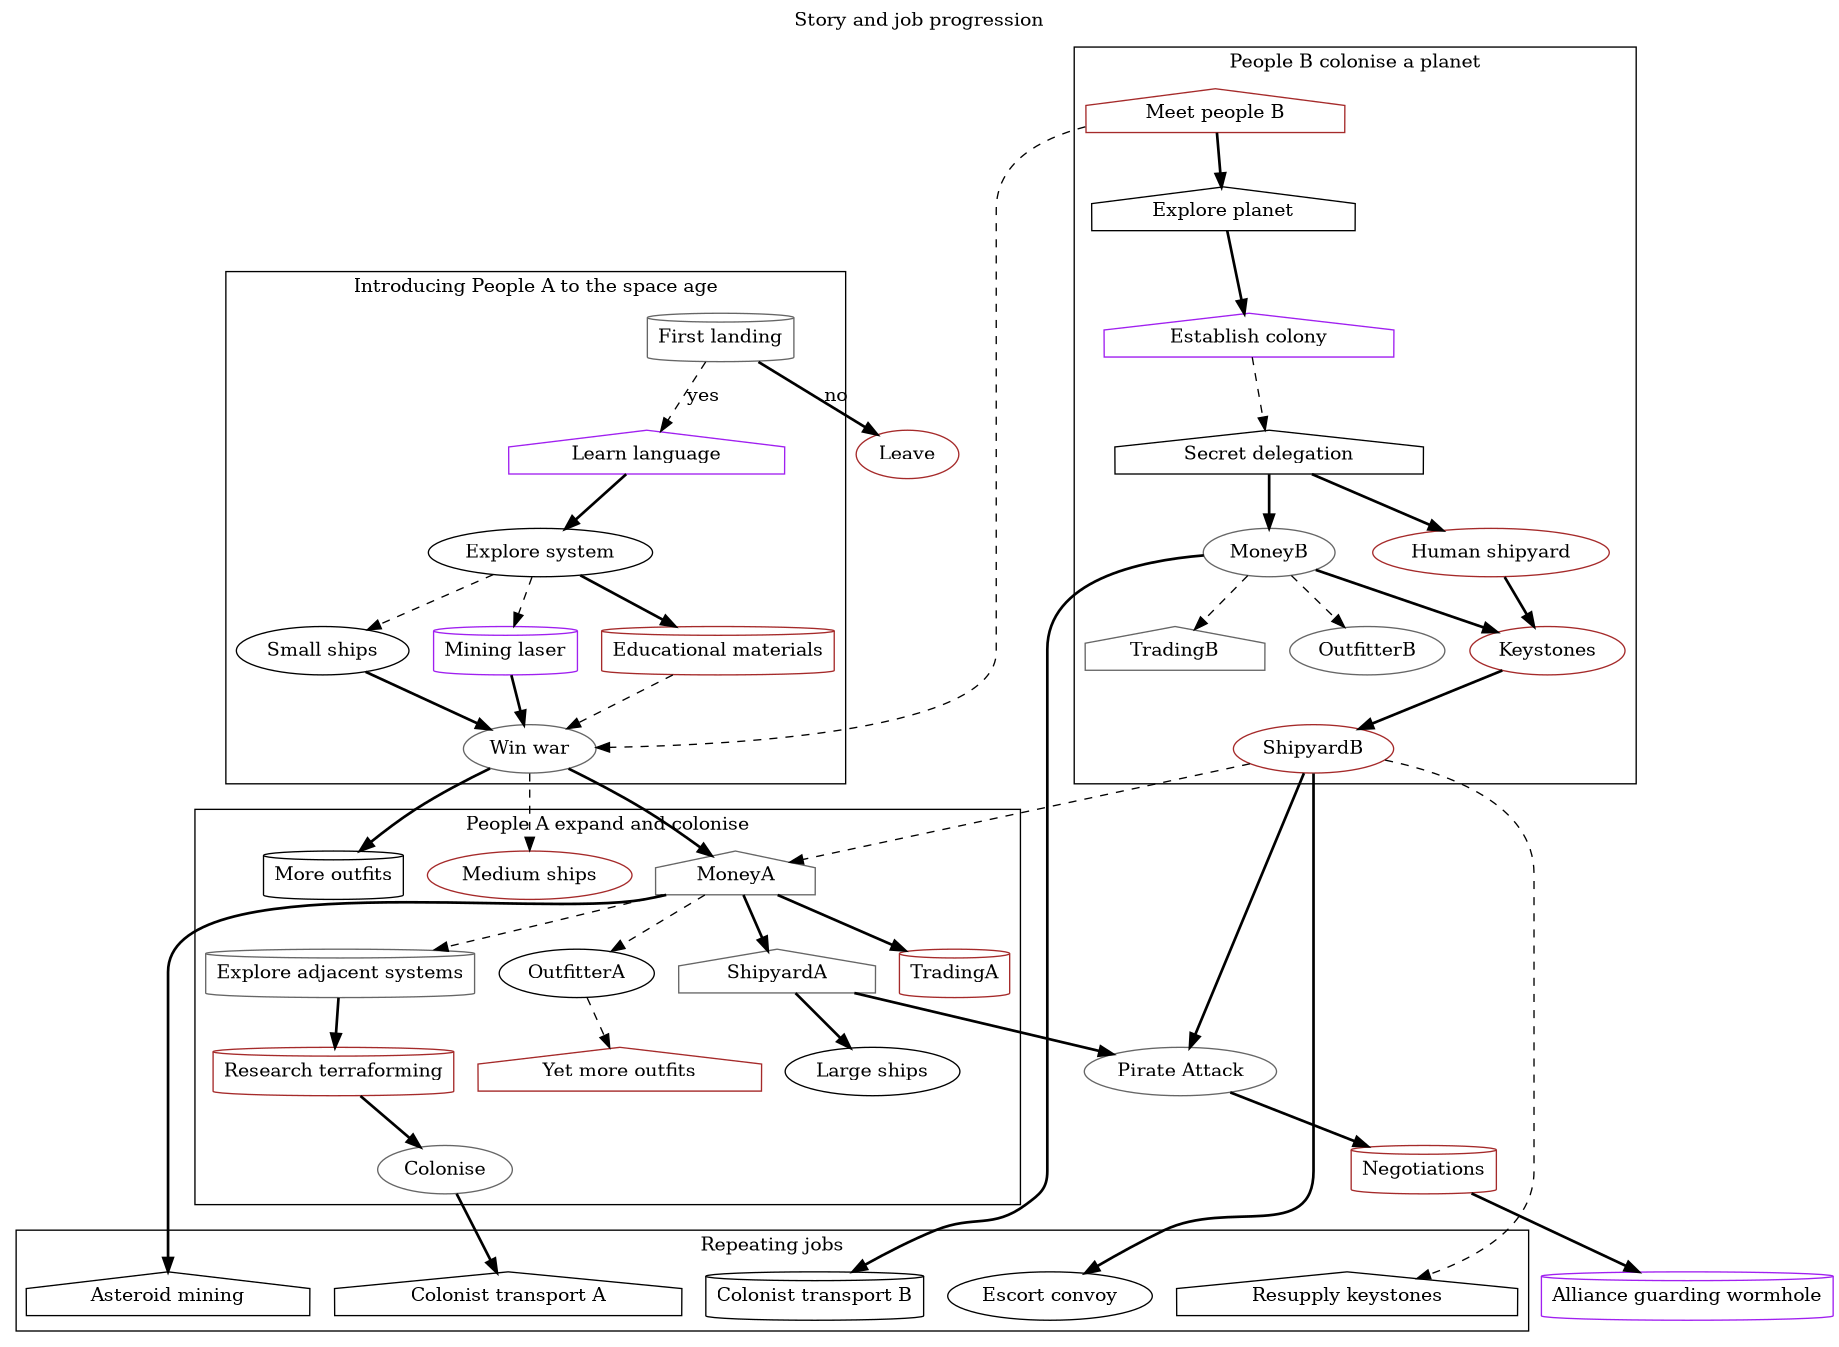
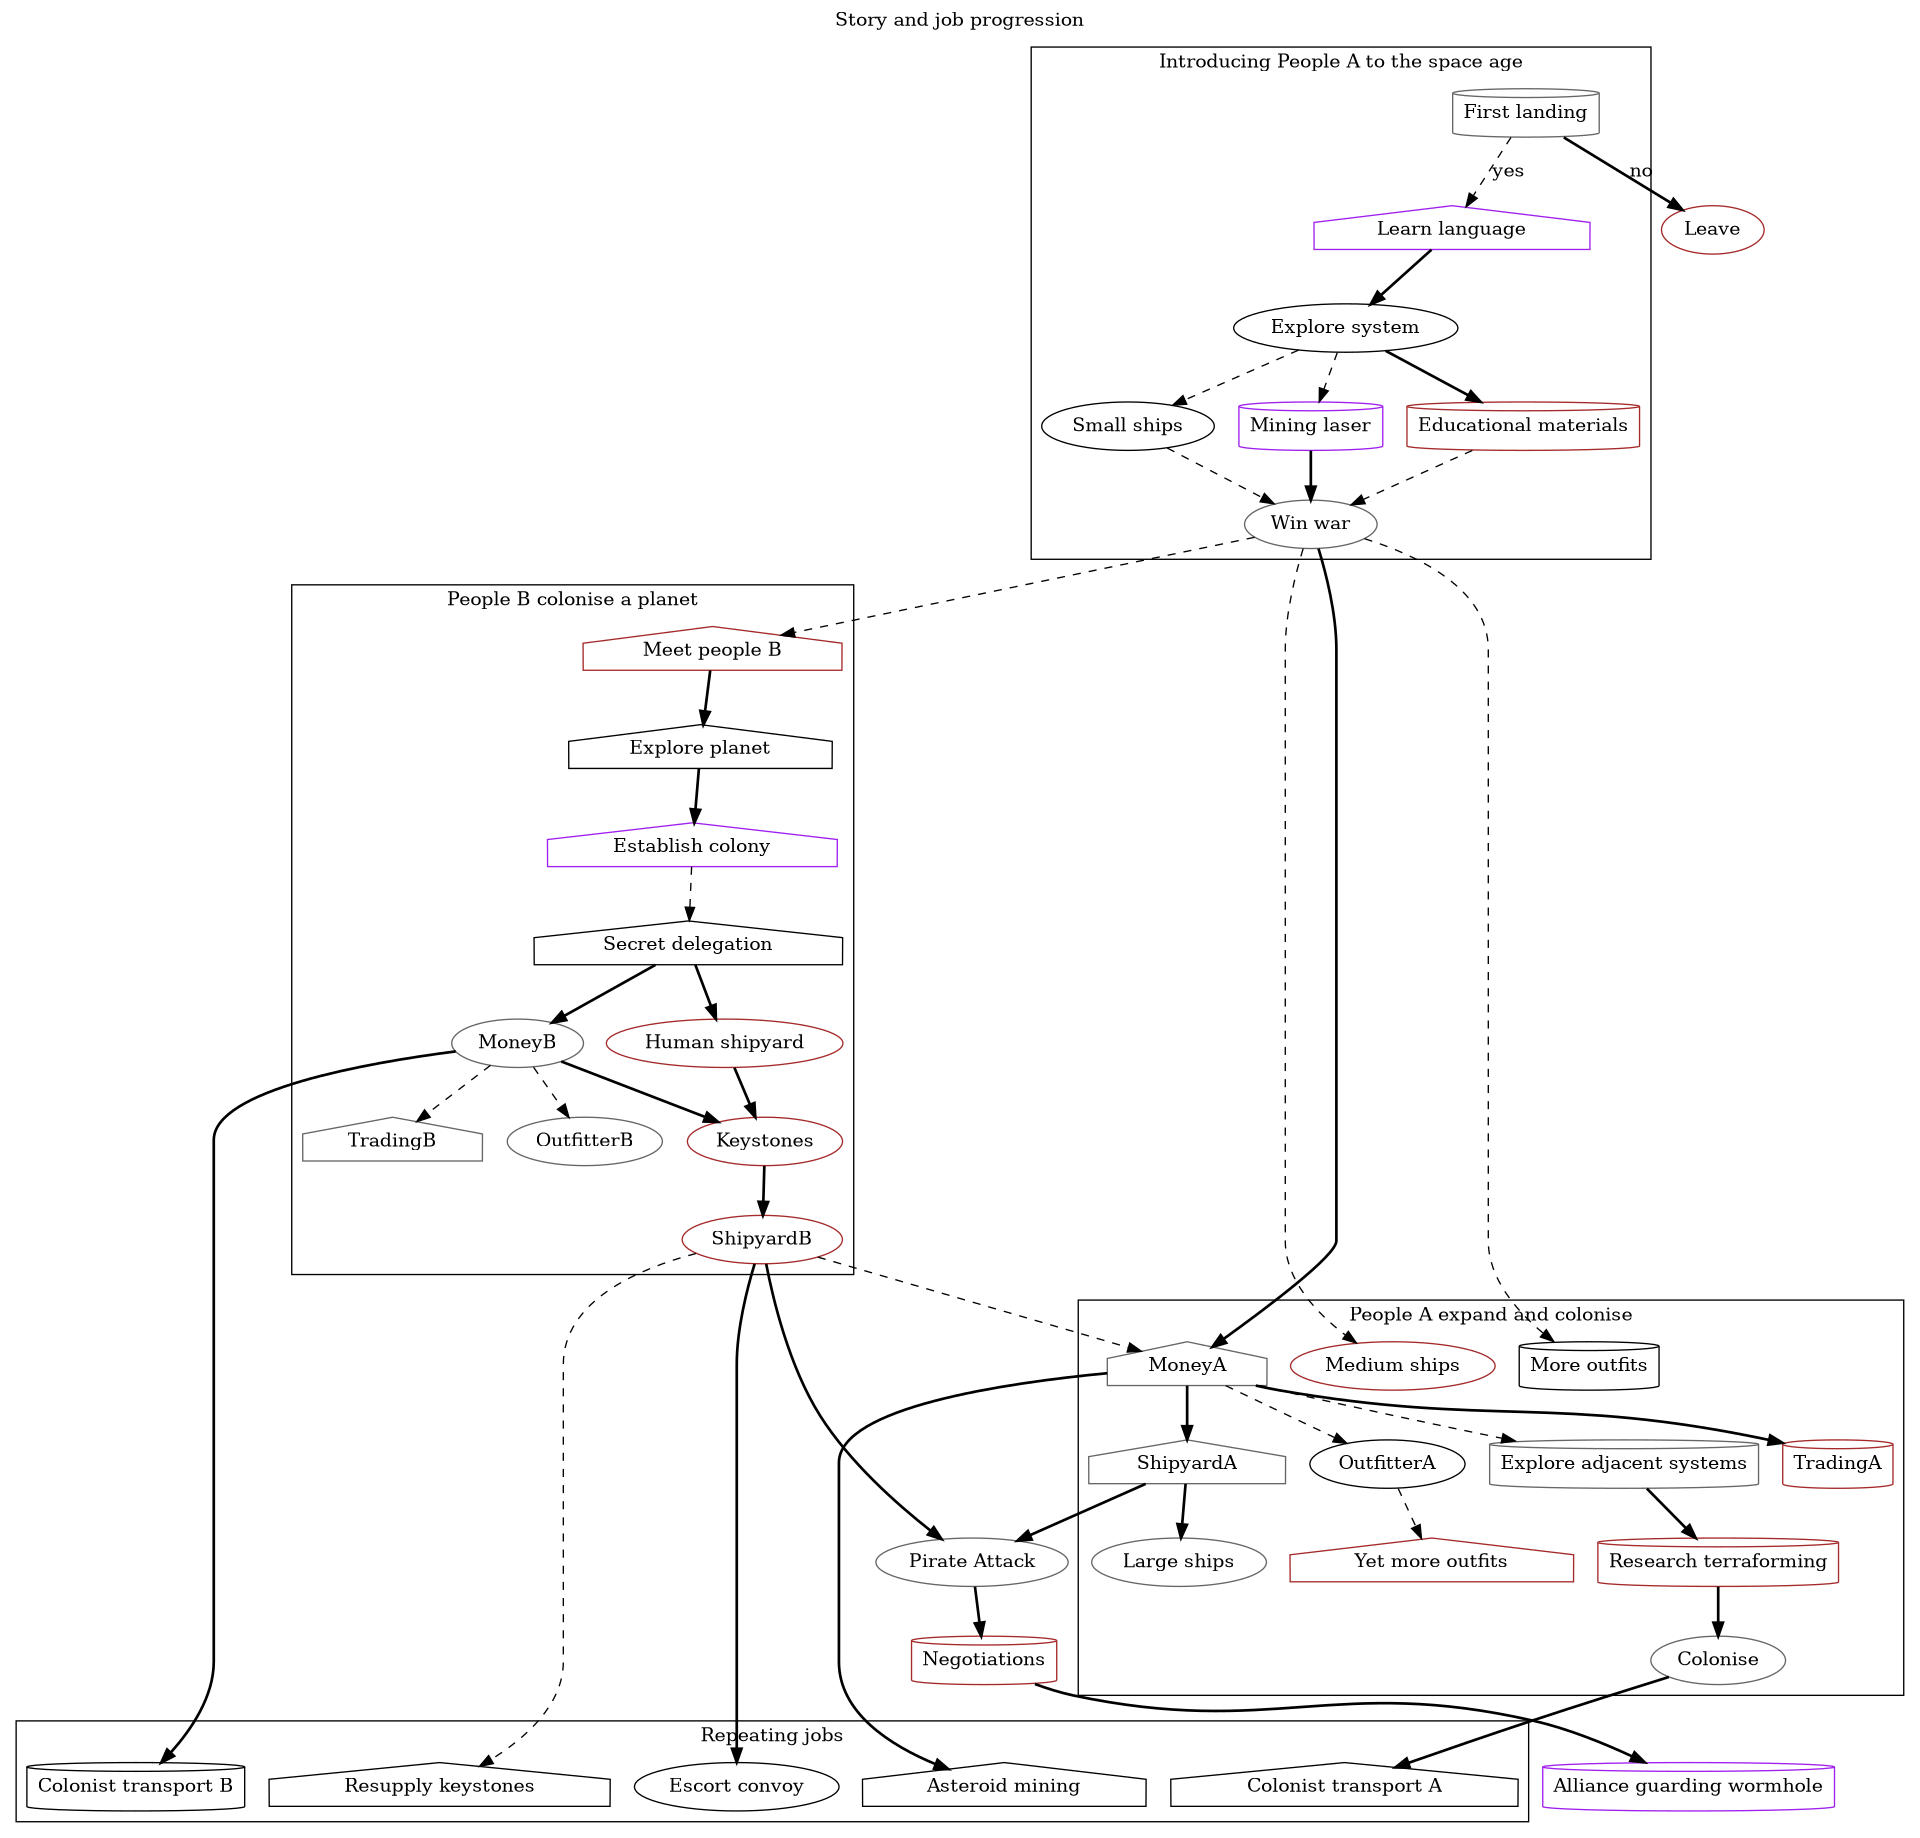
edge "Meet people B" -> "Win war": reversed
edge "Small ships" -> "Win war": style bold -> dashed
edge "Win war" -> "More outfits": style bold -> dashed
node "Large ships": color black -> gray40
